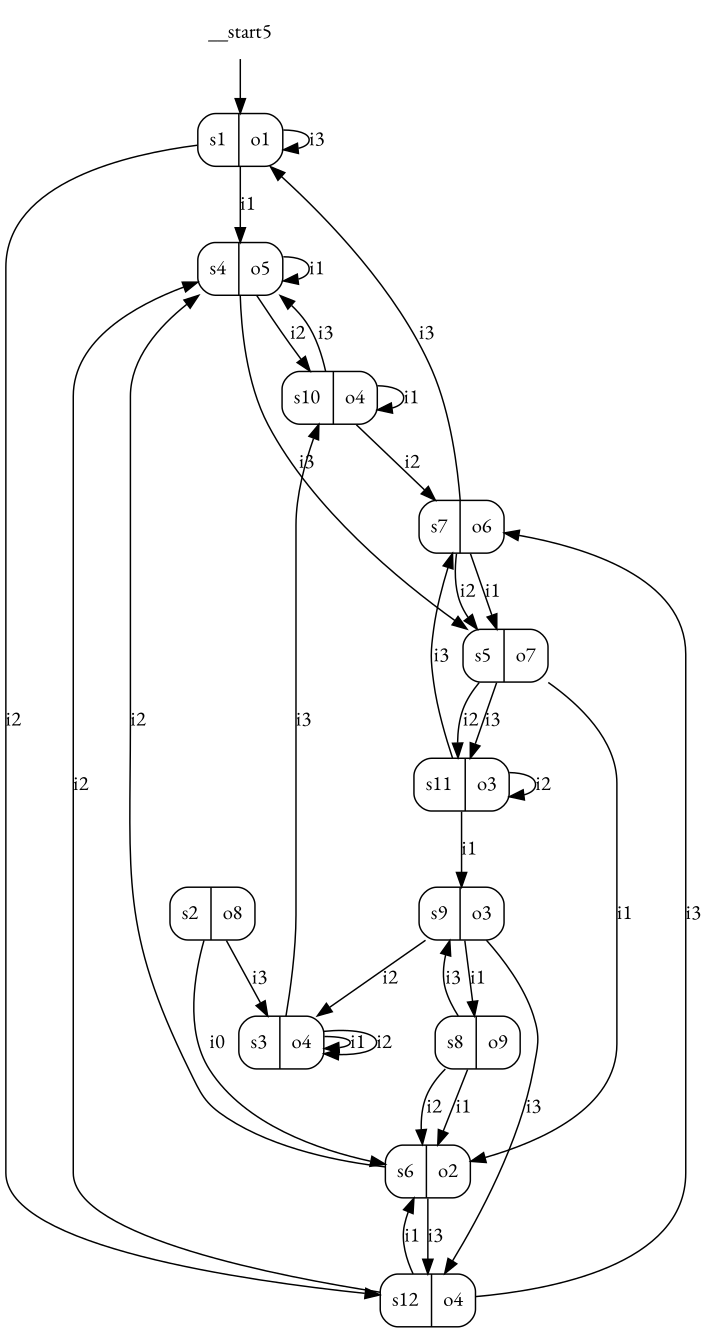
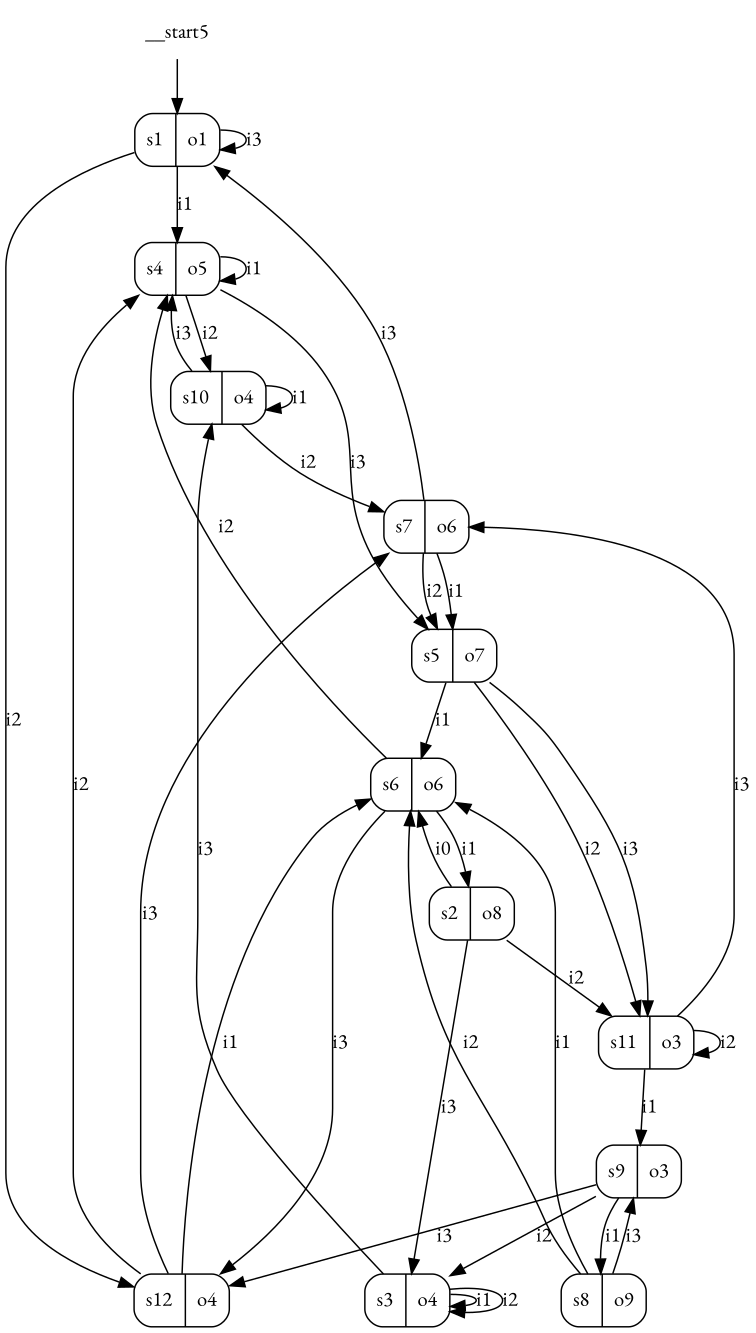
edge "s6" -> "s2": added, label "i1"
edge "s2" -> "s11": added, label "i2"
node "s6": text "o2" -> "o6"
